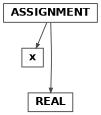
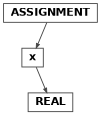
edge "ASSIGNMENT" -> "REAL": now "x" -> "REAL"
